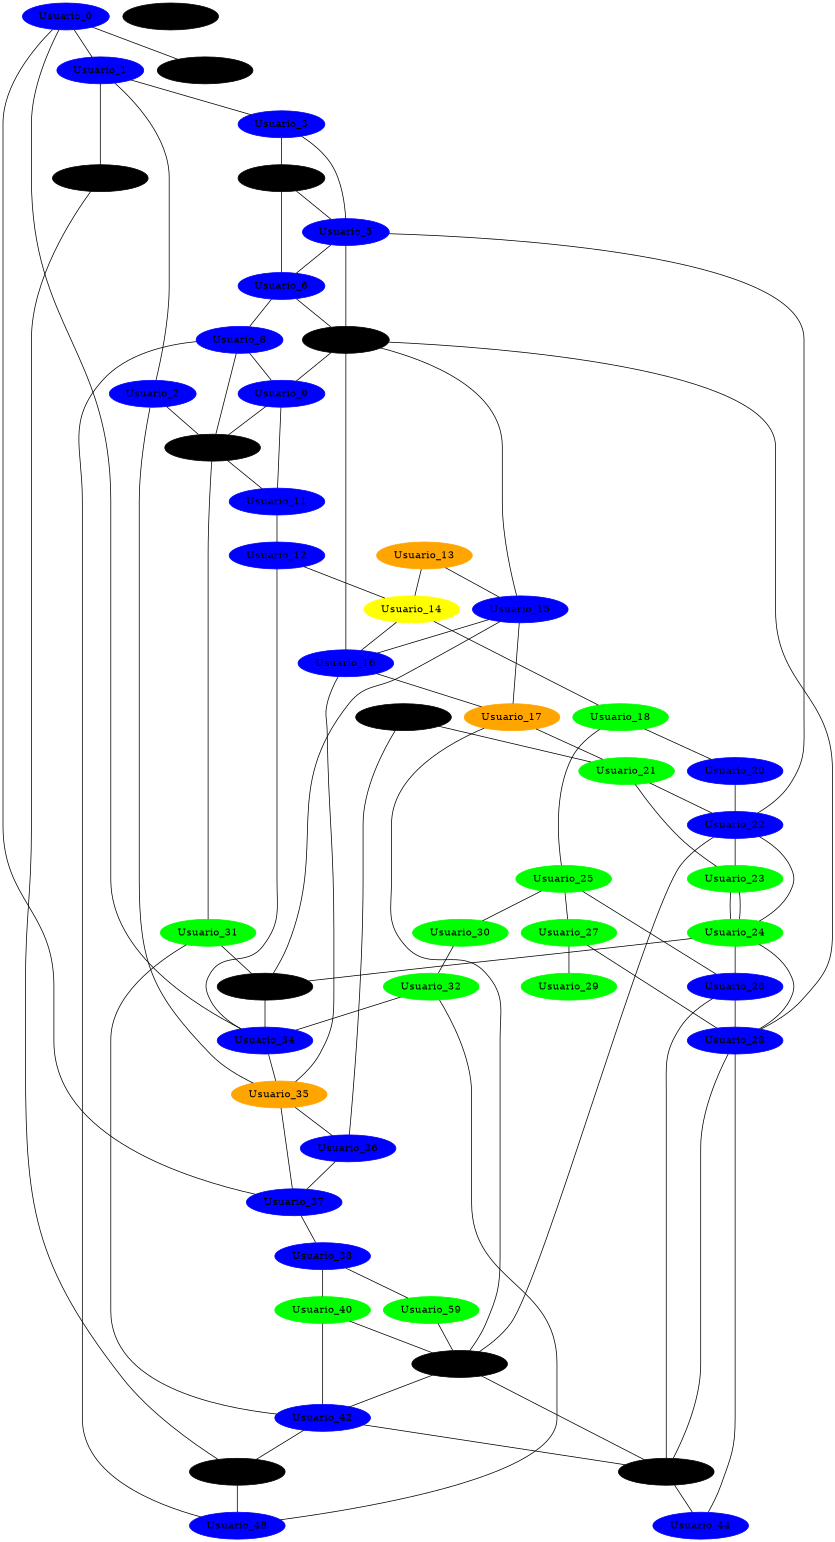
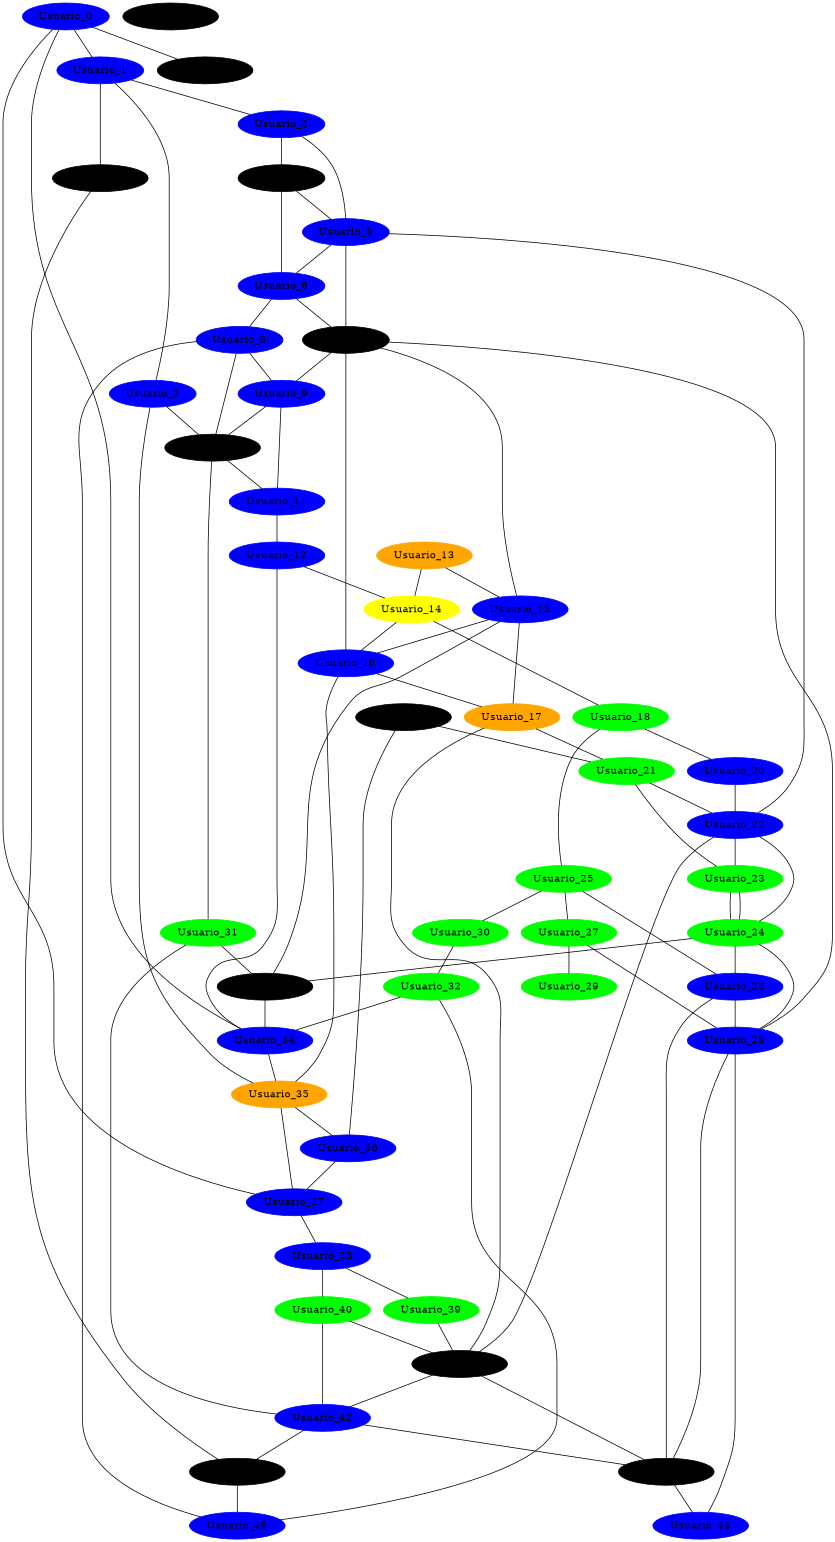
node "Usuario_59": label "Usuario_59" -> "Usuario_39"
